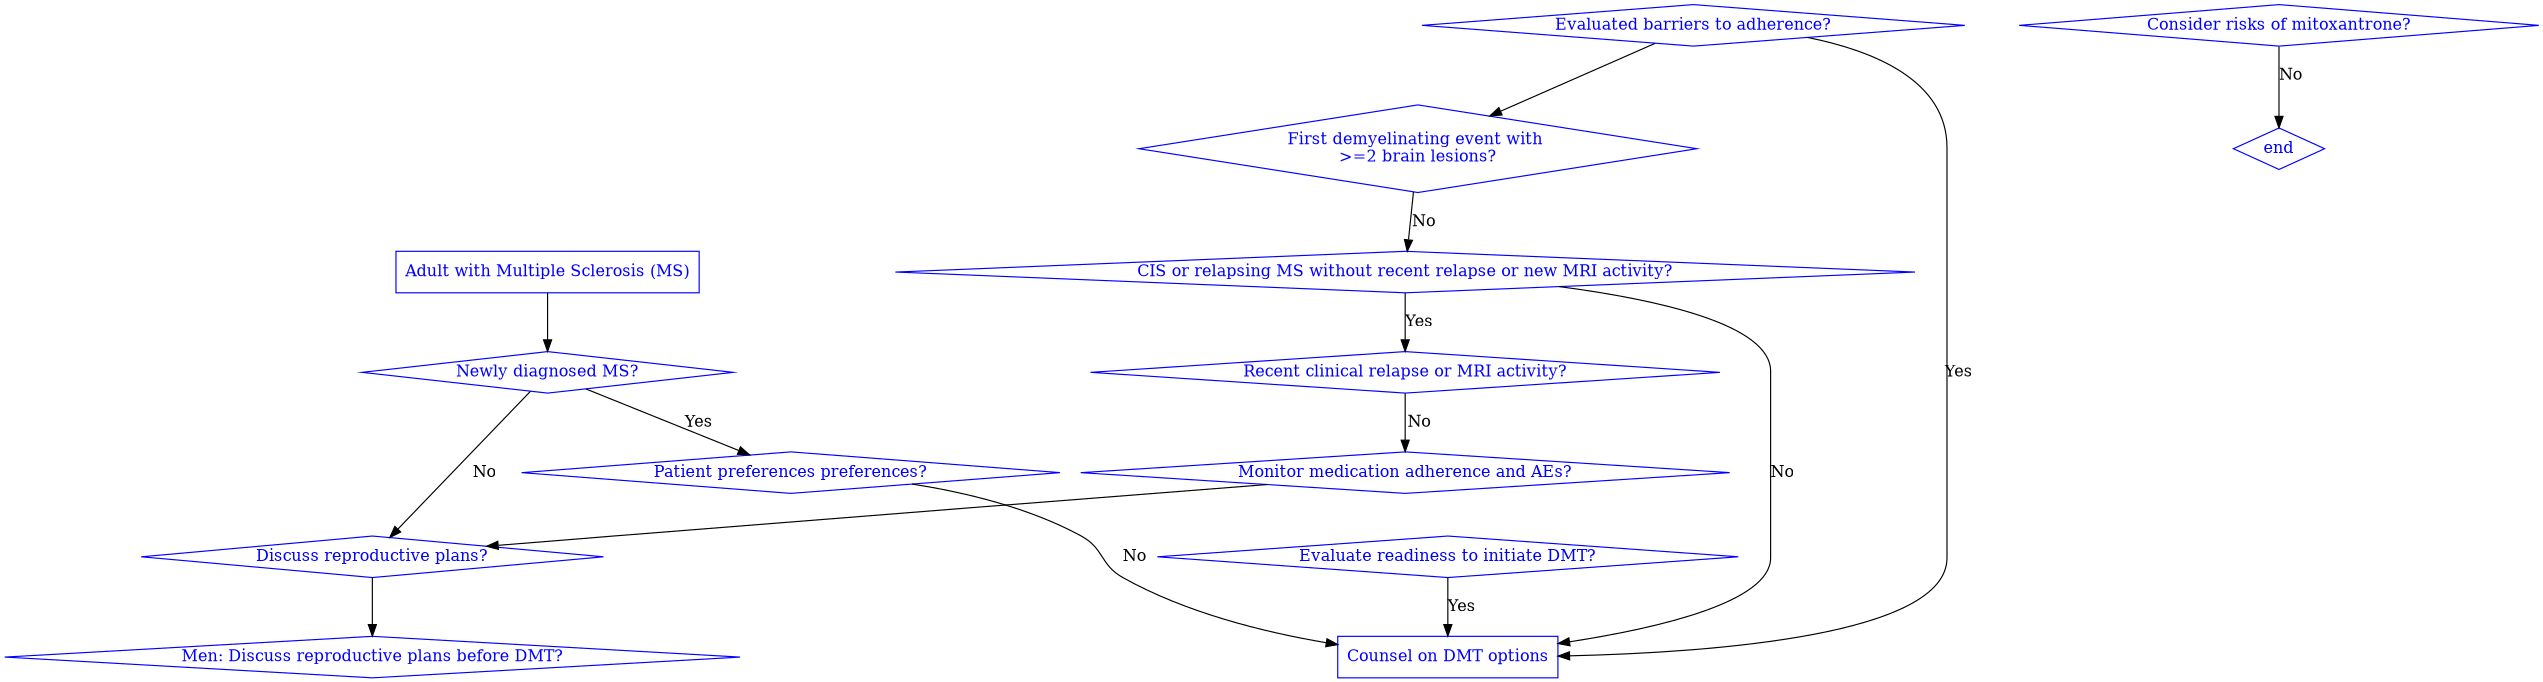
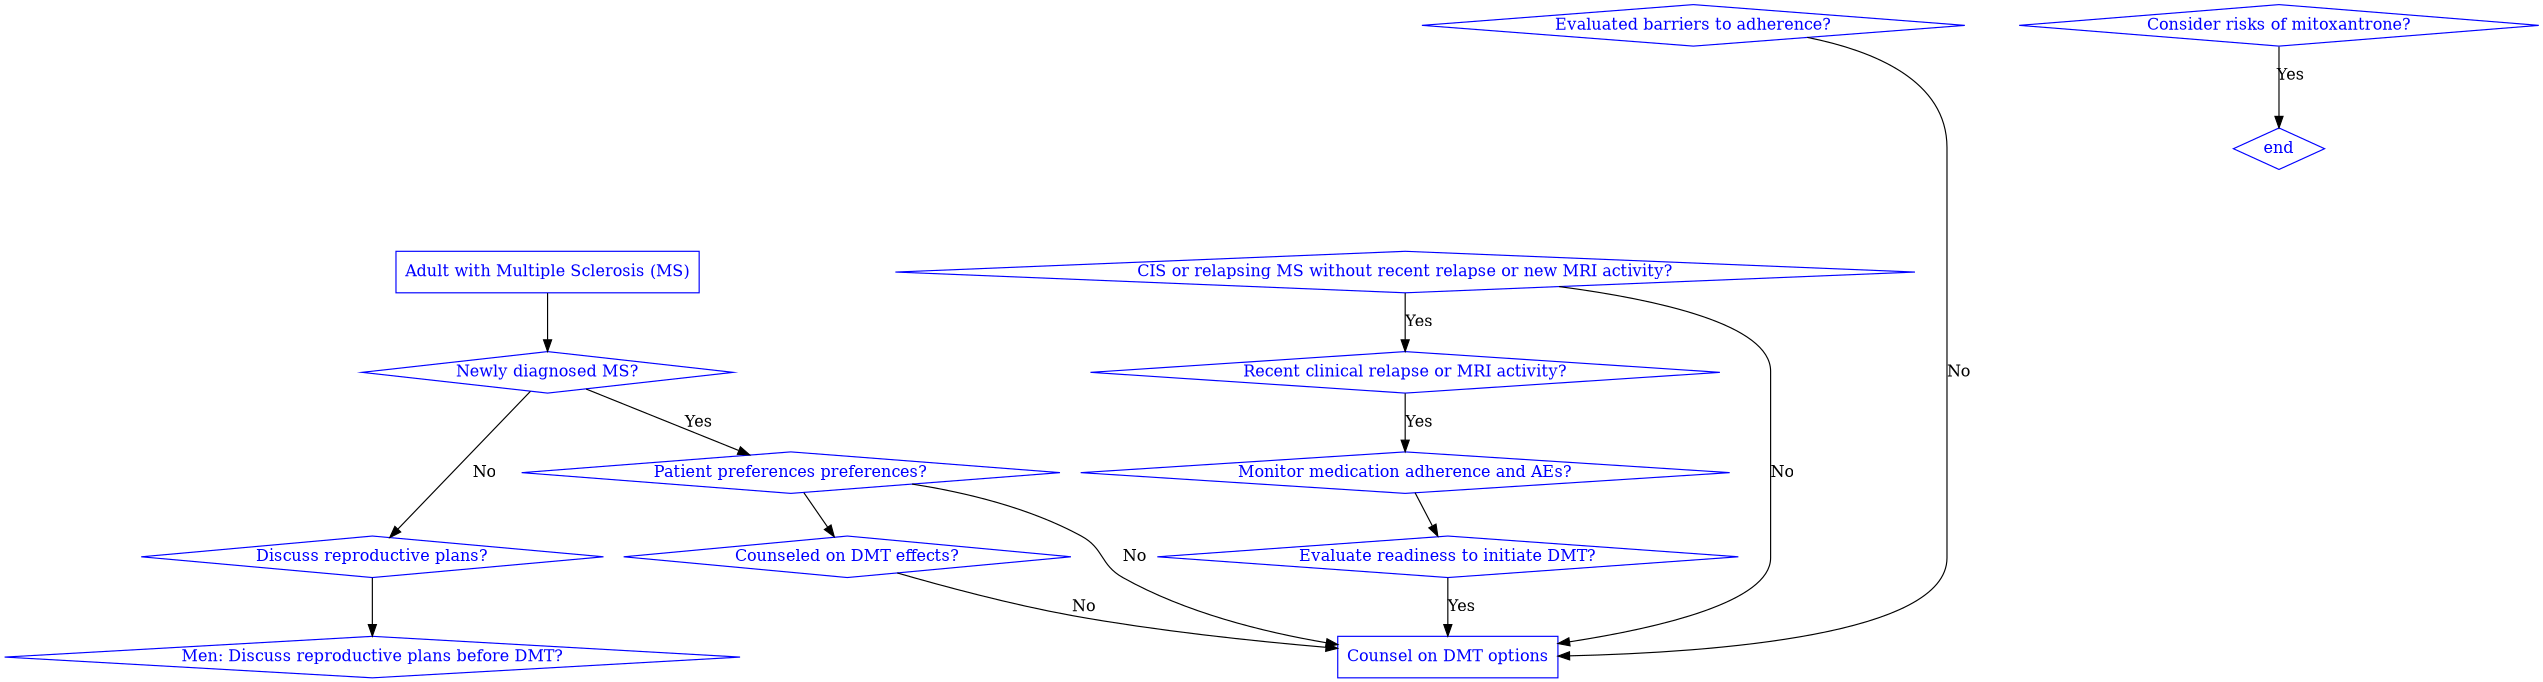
edge "Consider risks of mitoxantrone?" -> "end": label "No" -> "Yes"
node "First demyelinating event with >=2 brain lesions?": removed
edge "Evaluated barriers to adherence?" -> "Counsel on DMT options": label "Yes" -> "No"
edge "Recent clinical relapse or MRI activity?" -> "Monitor medication adherence and AEs?": label "No" -> "Yes"
edge "Monitor medication adherence and AEs?" -> "Discuss reproductive plans?": now "Monitor medication adherence and AEs?" -> "Evaluate readiness to initiate DMT?"
node "Counseled on DMT effects?": added
